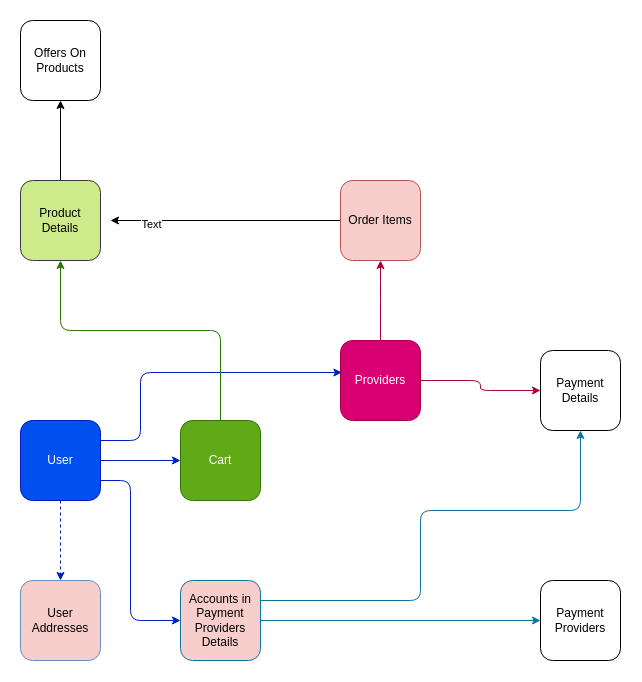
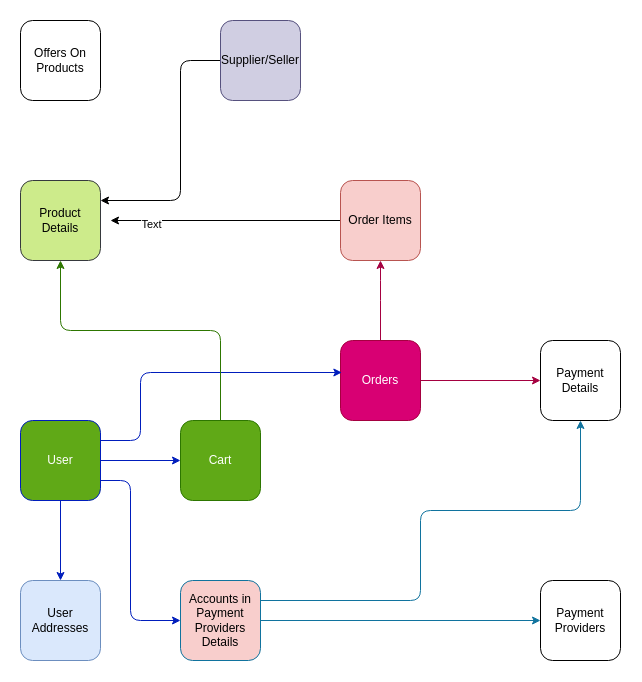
node "Supplier/Seller": added
edge "Product Details" -> "Offers On Products": removed
edge "Supplier/Seller" -> "Product Details": added
node "Providers": label "Providers" -> "Orders"
node "Payment Details": moved (581, 391) -> (581, 381)
node "User": fillcolor #0050ef -> #60a917
edge "User" -> "User Addresses": style dashed -> solid
node "User Addresses": fillcolor #f8cecc -> #dae8fc
